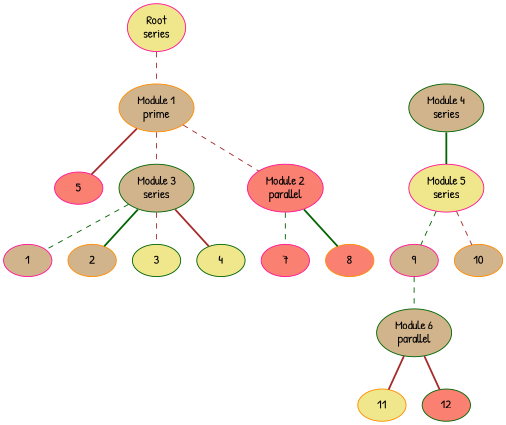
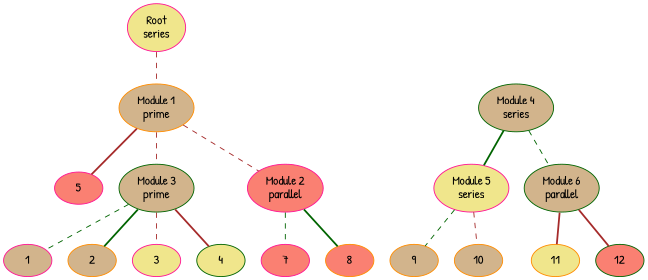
node "Module 3 series": label "Module 3 series" -> "Module 3 prime"
node "3": color darkgreen -> deeppink
node "9": color deeppink -> darkorange
edge "9" -- "Module 6 parallel": now "Module 4 series" -- "Module 6 parallel"
